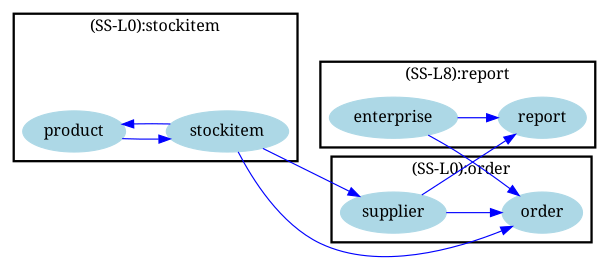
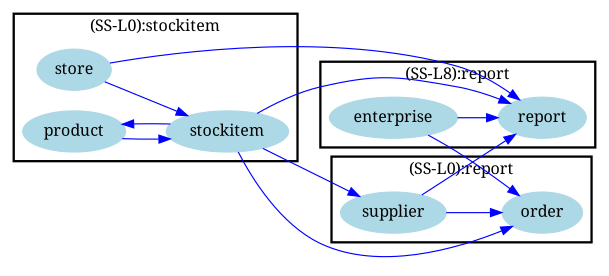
node "store": added
edge "stockitem" -> "report": added
cluster "(SS-L0):order": label "(SS-L0):order" -> "(SS-L0):report"
